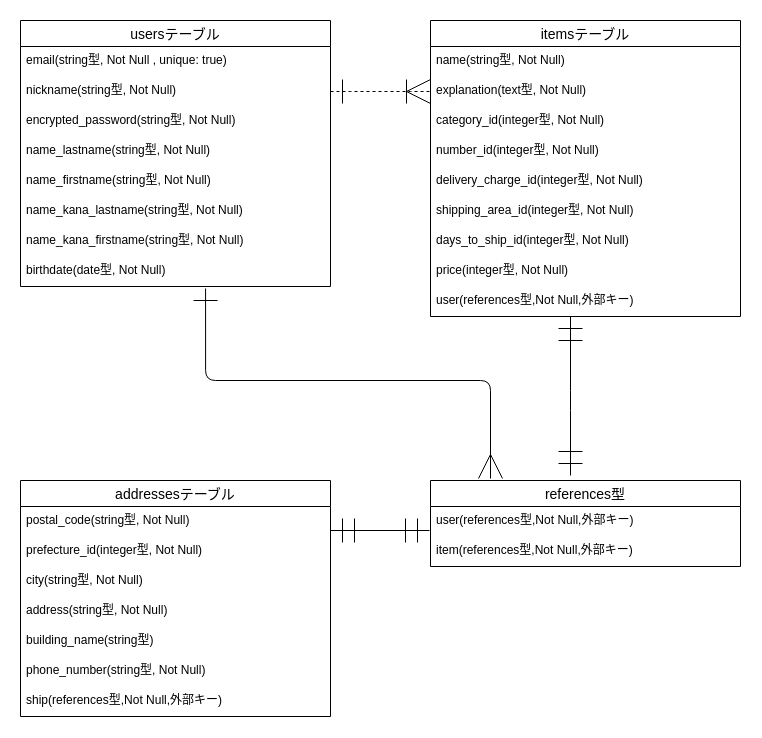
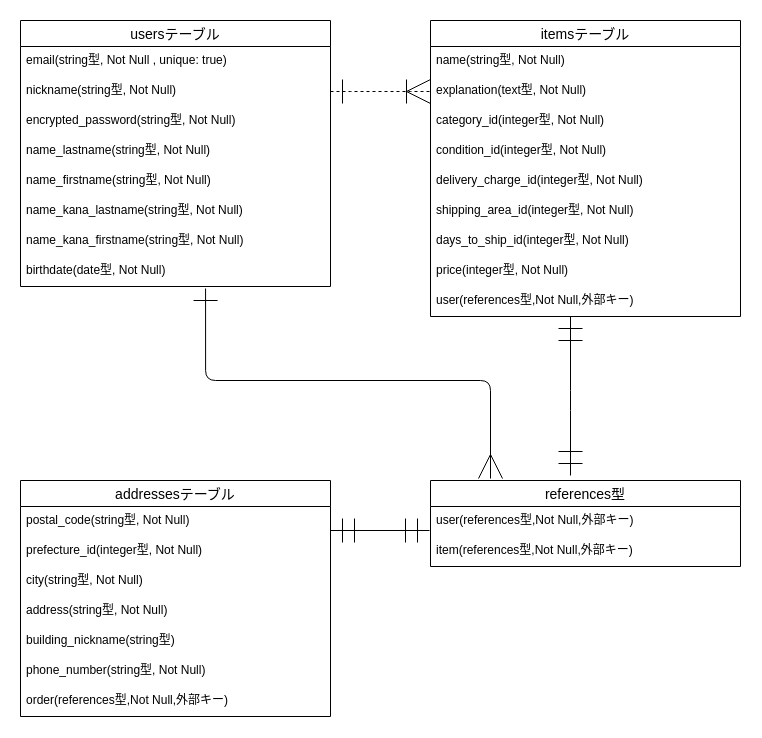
node "number_id(integer型, Not Null)": label "number_id(integer型, Not Null)" -> "condition_id(integer型, Not Null)"
node "building_name(string型)": label "building_name(string型)" -> "building_nickname(string型)"
node "ship(references型,Not Null,外部キー)": label "ship(references型,Not Null,外部キー)" -> "order(references型,Not Null,外部キー)"
